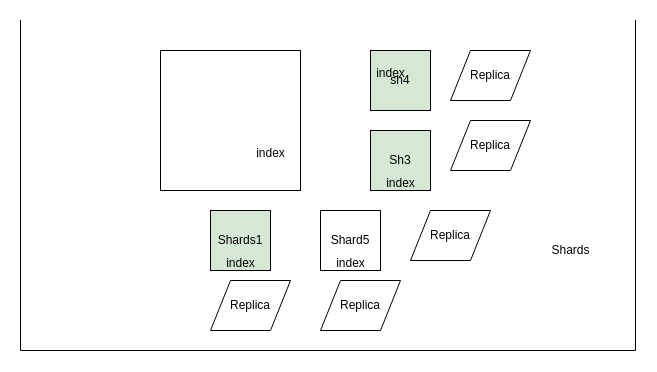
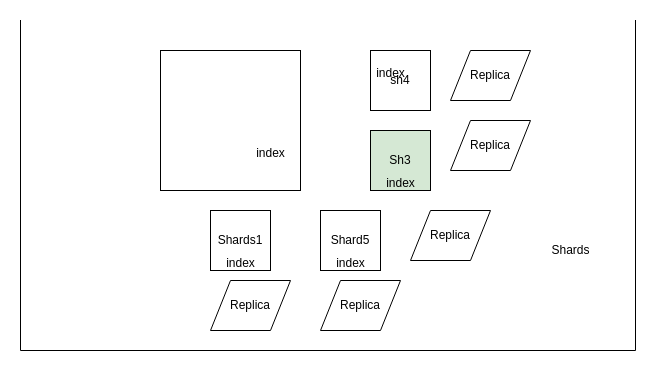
node "sh4": fillcolor #d5e8d4 -> #ffffff
node "Shards1": fillcolor #d5e8d4 -> #ffffff
